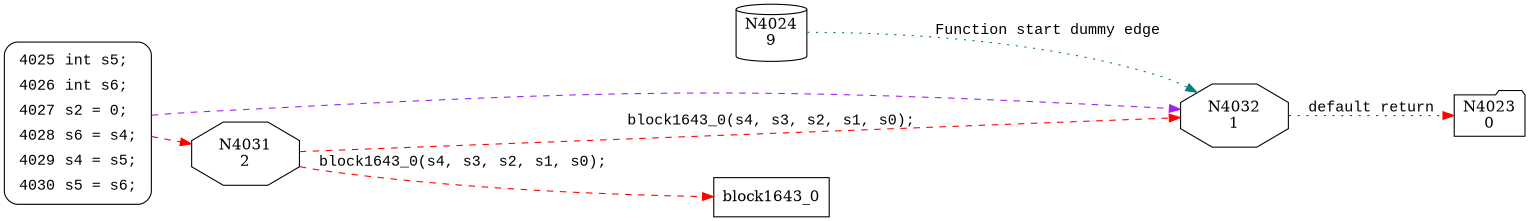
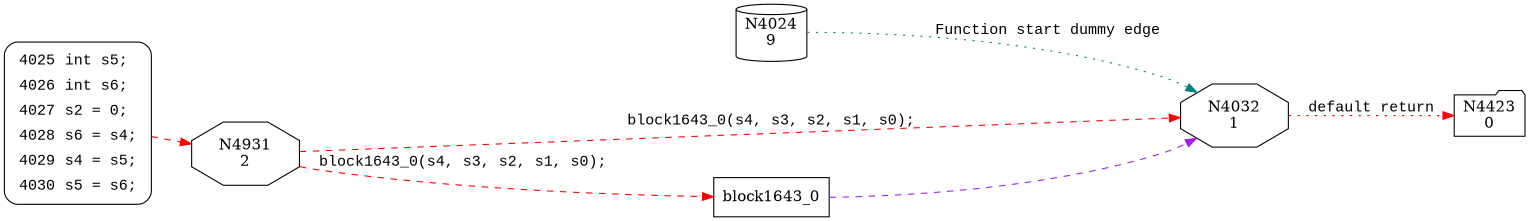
edge "4025" -> "N4032 1": now "block1643_0" -> "N4032 1"
node "N4023 0": label "N4023 0" -> "N4423 0"
node "N4031 2": label "N4031 2" -> "N4931 2"
